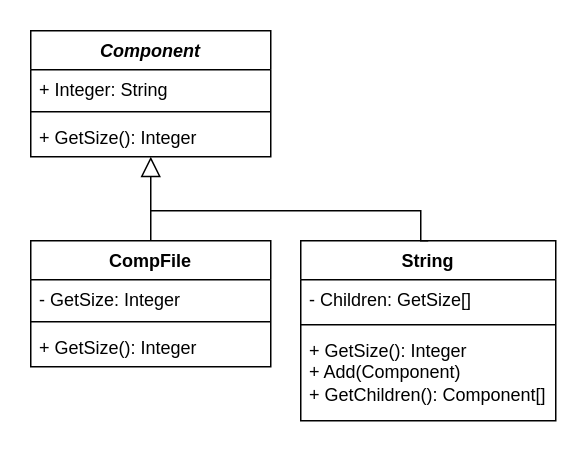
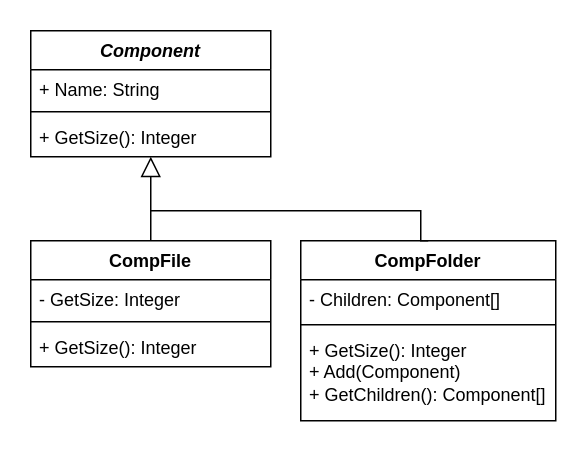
node "+ Integer: String": label "+ Integer: String" -> "+ Name: String"
node "String": label "String" -> "CompFolder"
node "- Children: GetSize[]": label "- Children: GetSize[]" -> "- Children: Component[]"
